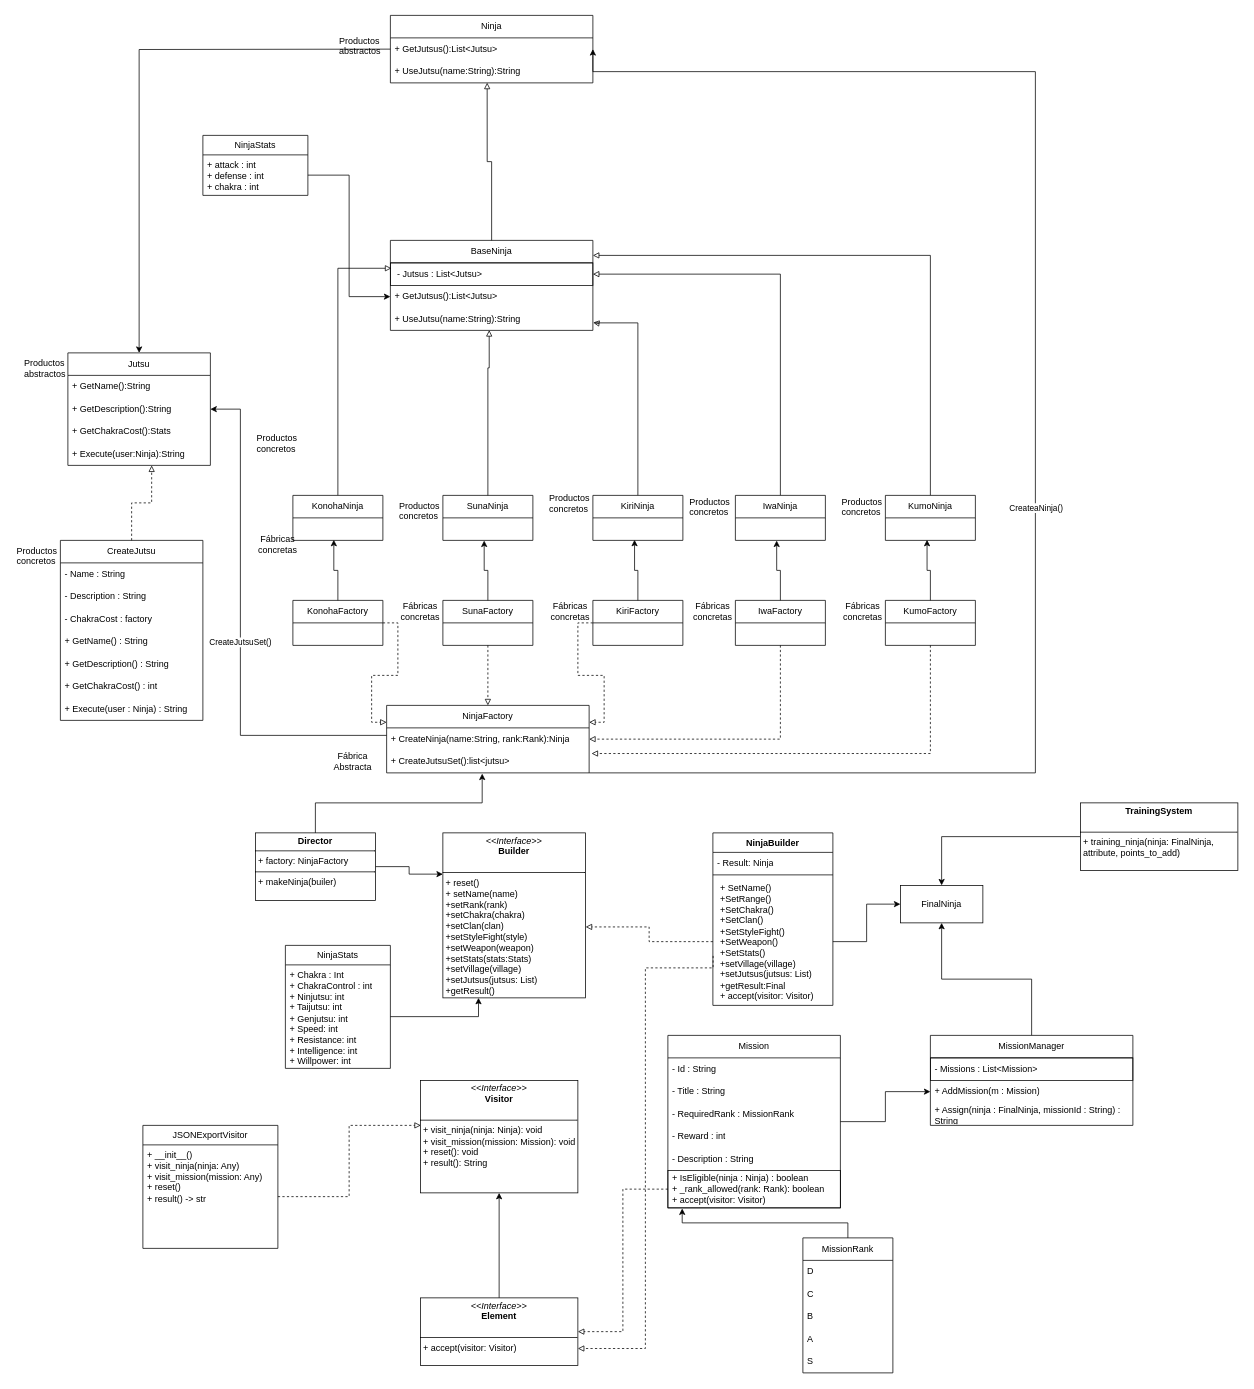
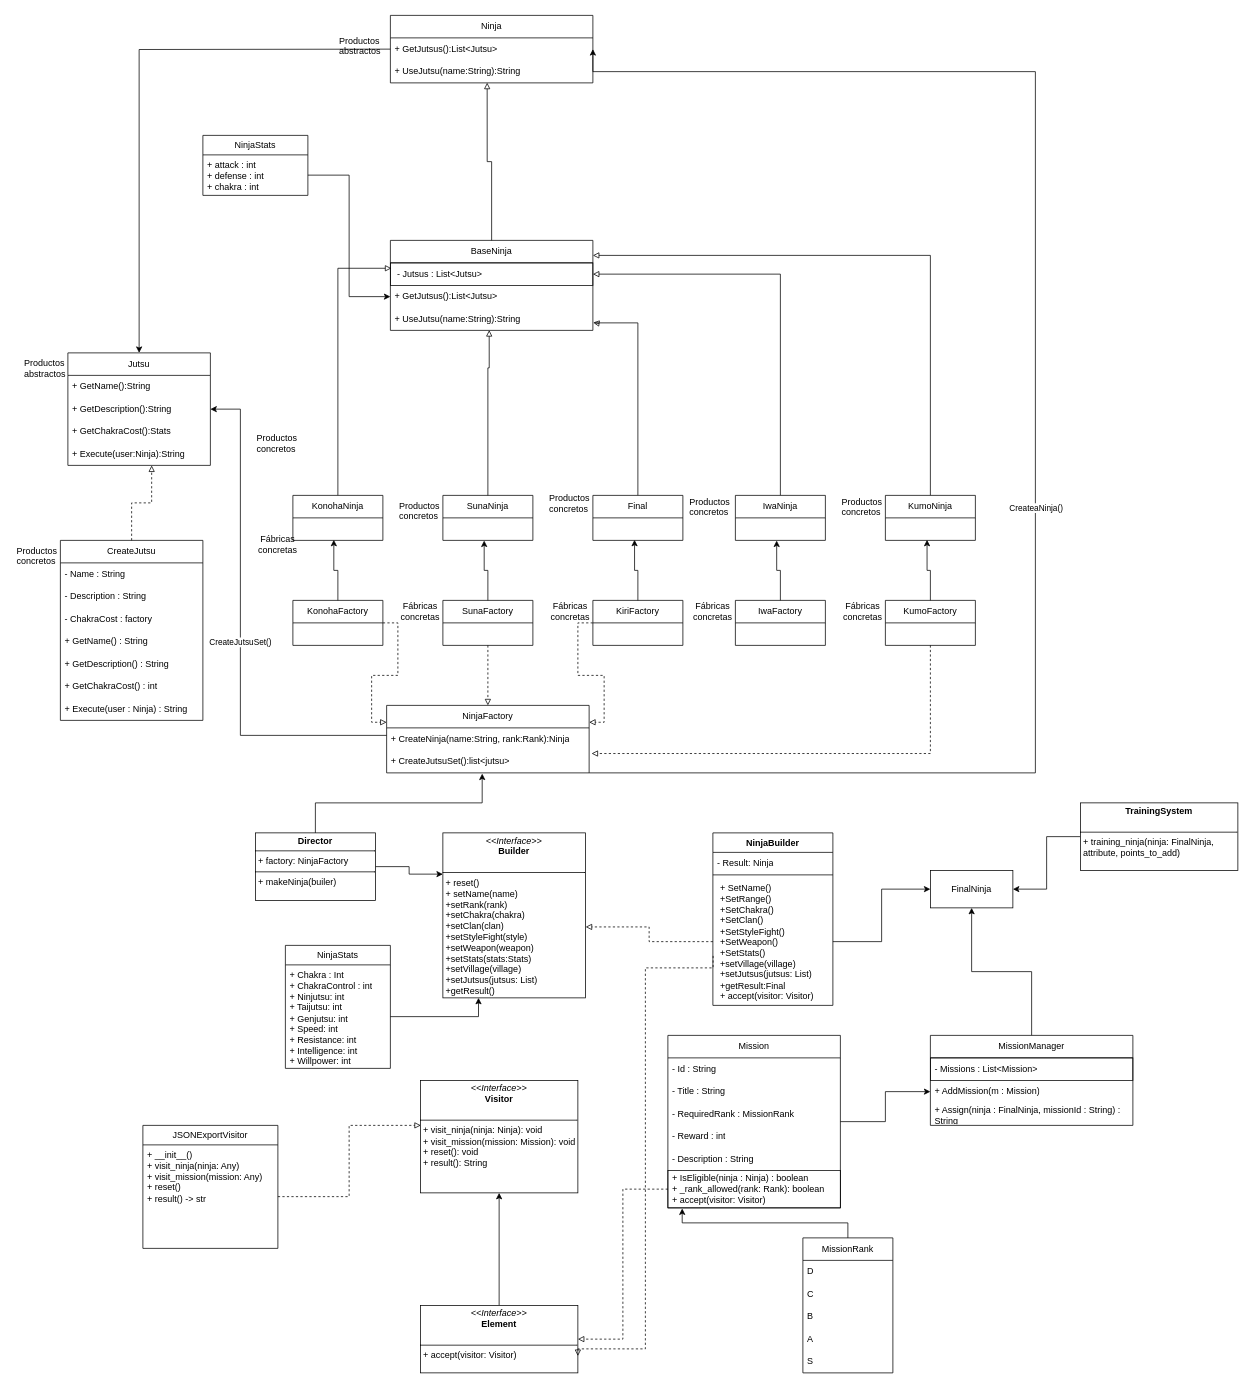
node "KiriNinja": label "KiriNinja" -> "Final"
edge "IwaFactory" -> "+ CreateNinja(name:String, rank:Rank):Ninja": removed
node "Fábrica Abstracta": removed
node "FinalNinja": moved (942, 904) -> (972, 889)
node "<<Interface>> Element + accept(visitor: Visitor)": moved (499, 1332) -> (499, 1339)
